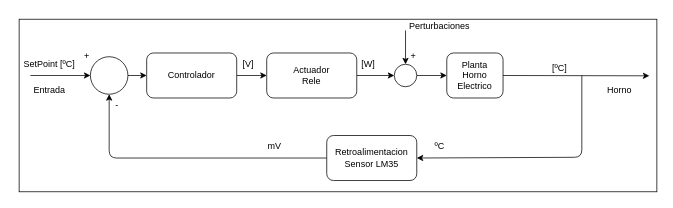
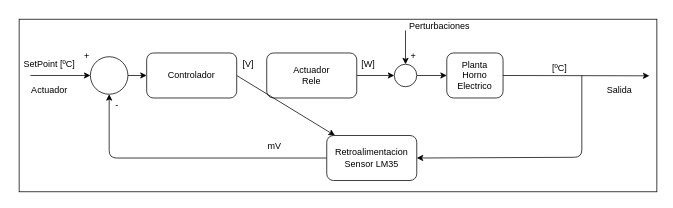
edge "Controlador" -> "Actuador Rele": now "Controlador" -> "Retroalimentacion Sensor LM35"
node "Entrada": label "Entrada" -> "Actuador"
node "Horno": label "Horno" -> "Salida"
node "ºC": removed
